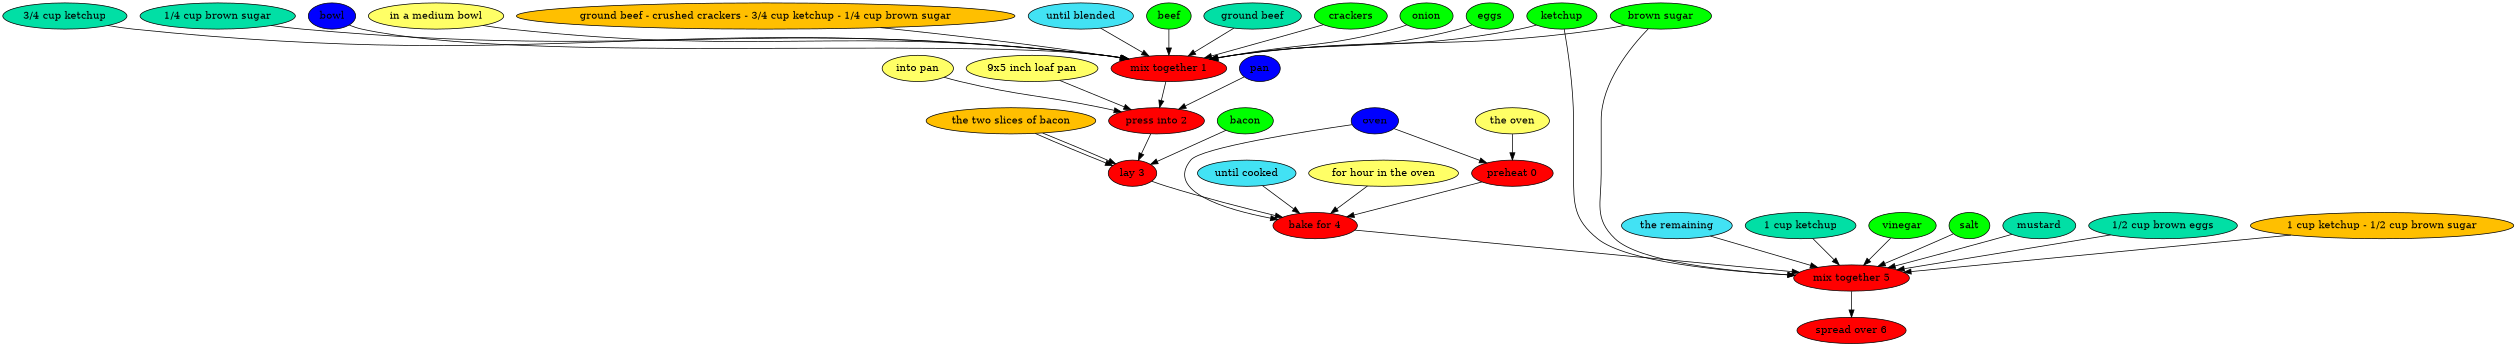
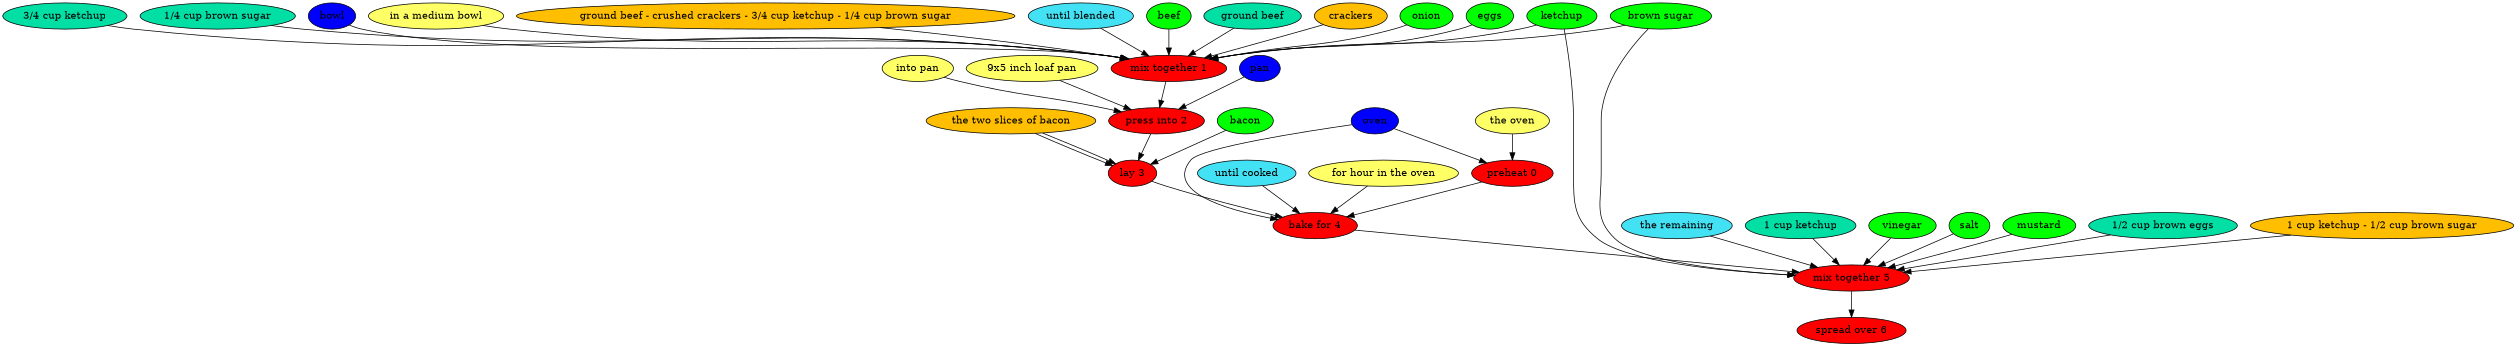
node "crackers": fillcolor green -> #ffbf00
node "mustard": fillcolor #01dfa5 -> green
